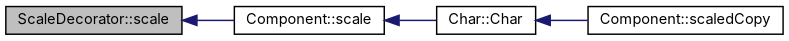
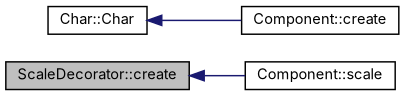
node "ScaleDecorator::scale": label "ScaleDecorator::scale" -> "ScaleDecorator::create"
edge "Char::Char" -> "Component::scale": removed
node "Component::scaledCopy": label "Component::scaledCopy" -> "Component::create"
